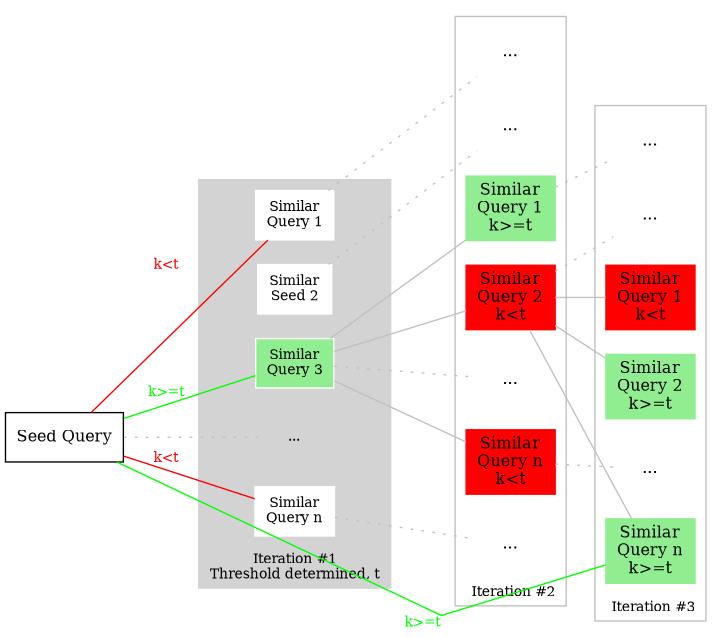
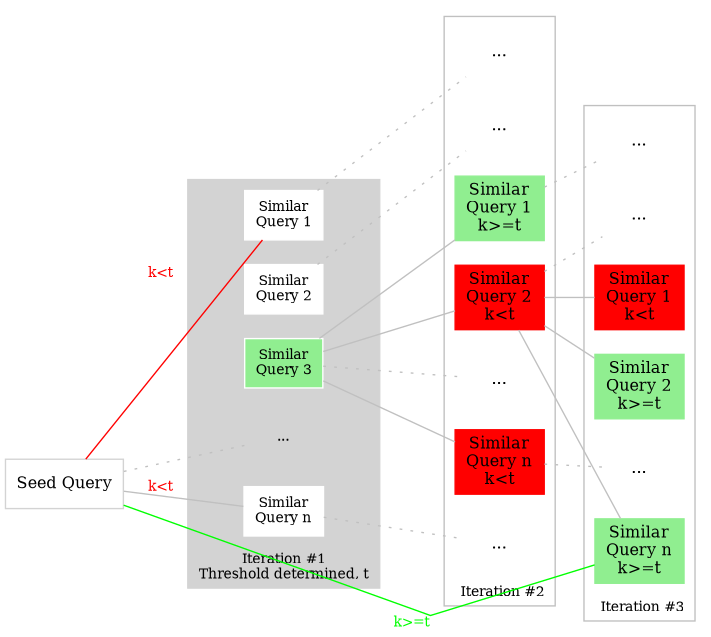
node "Similar Seed 2": label "Similar Seed 2" -> "Similar Query 2"
edge "Similar Query 3" -- "Seed Query": removed, label "k>=t"
node "Seed Query": color black -> lightgray
edge "Seed Query" -- "Similar Query n": color red -> gray
